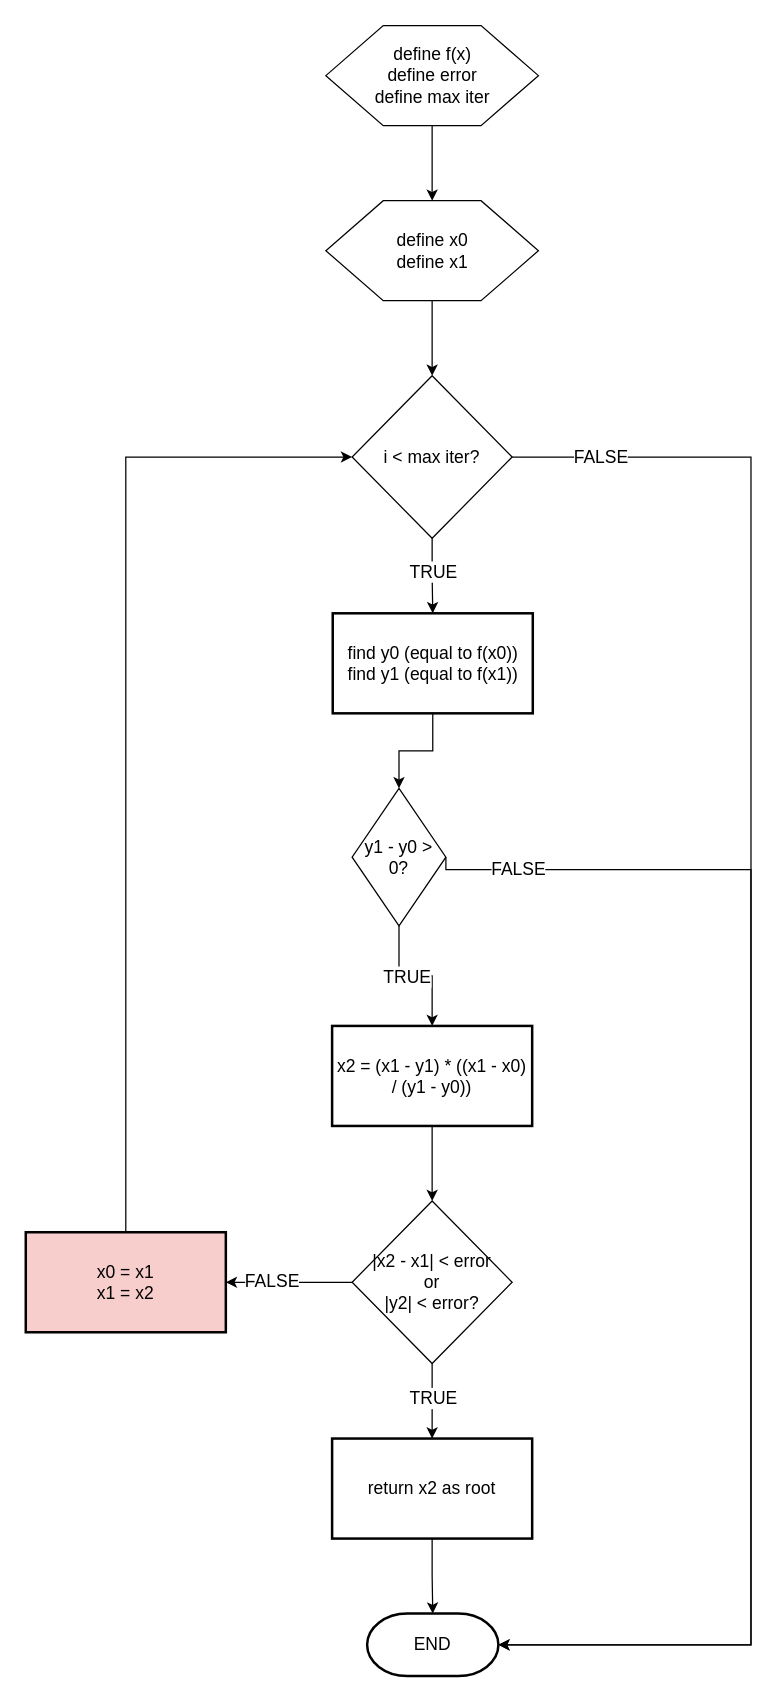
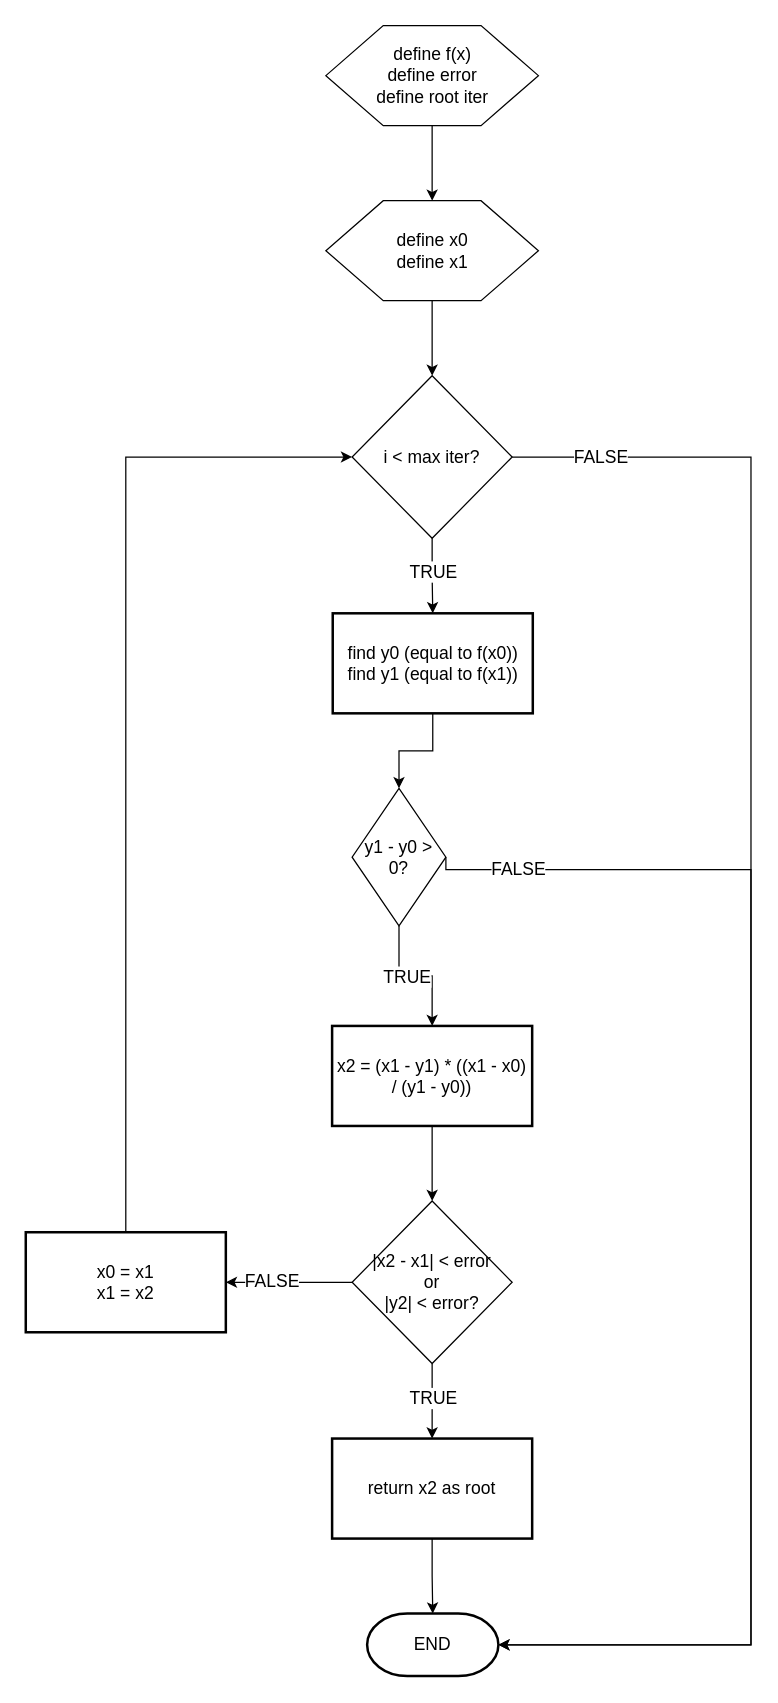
node "define f(x) define error define max iter": label "define f(x) define error define max iter" -> "define f(x) define error define root iter"
node "x0 = x1 x1 = x2": fillcolor #f8cecc -> #ffffff
